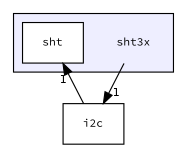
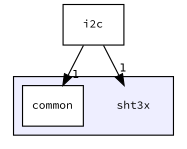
node "sht": label "sht" -> "common"
edge "sht3x" -> "i2c": reversed
